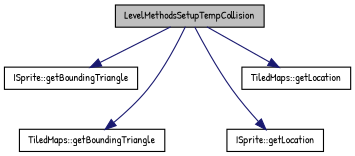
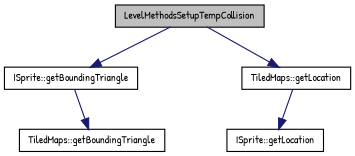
edge "LevelMethodsSetupTempCollision" -> "ISprite::getLocation": now "TiledMaps::getLocation" -> "ISprite::getLocation"
edge "LevelMethodsSetupTempCollision" -> "TiledMaps::getBoundingTriangle": now "ISprite::getBoundingTriangle" -> "TiledMaps::getBoundingTriangle"
